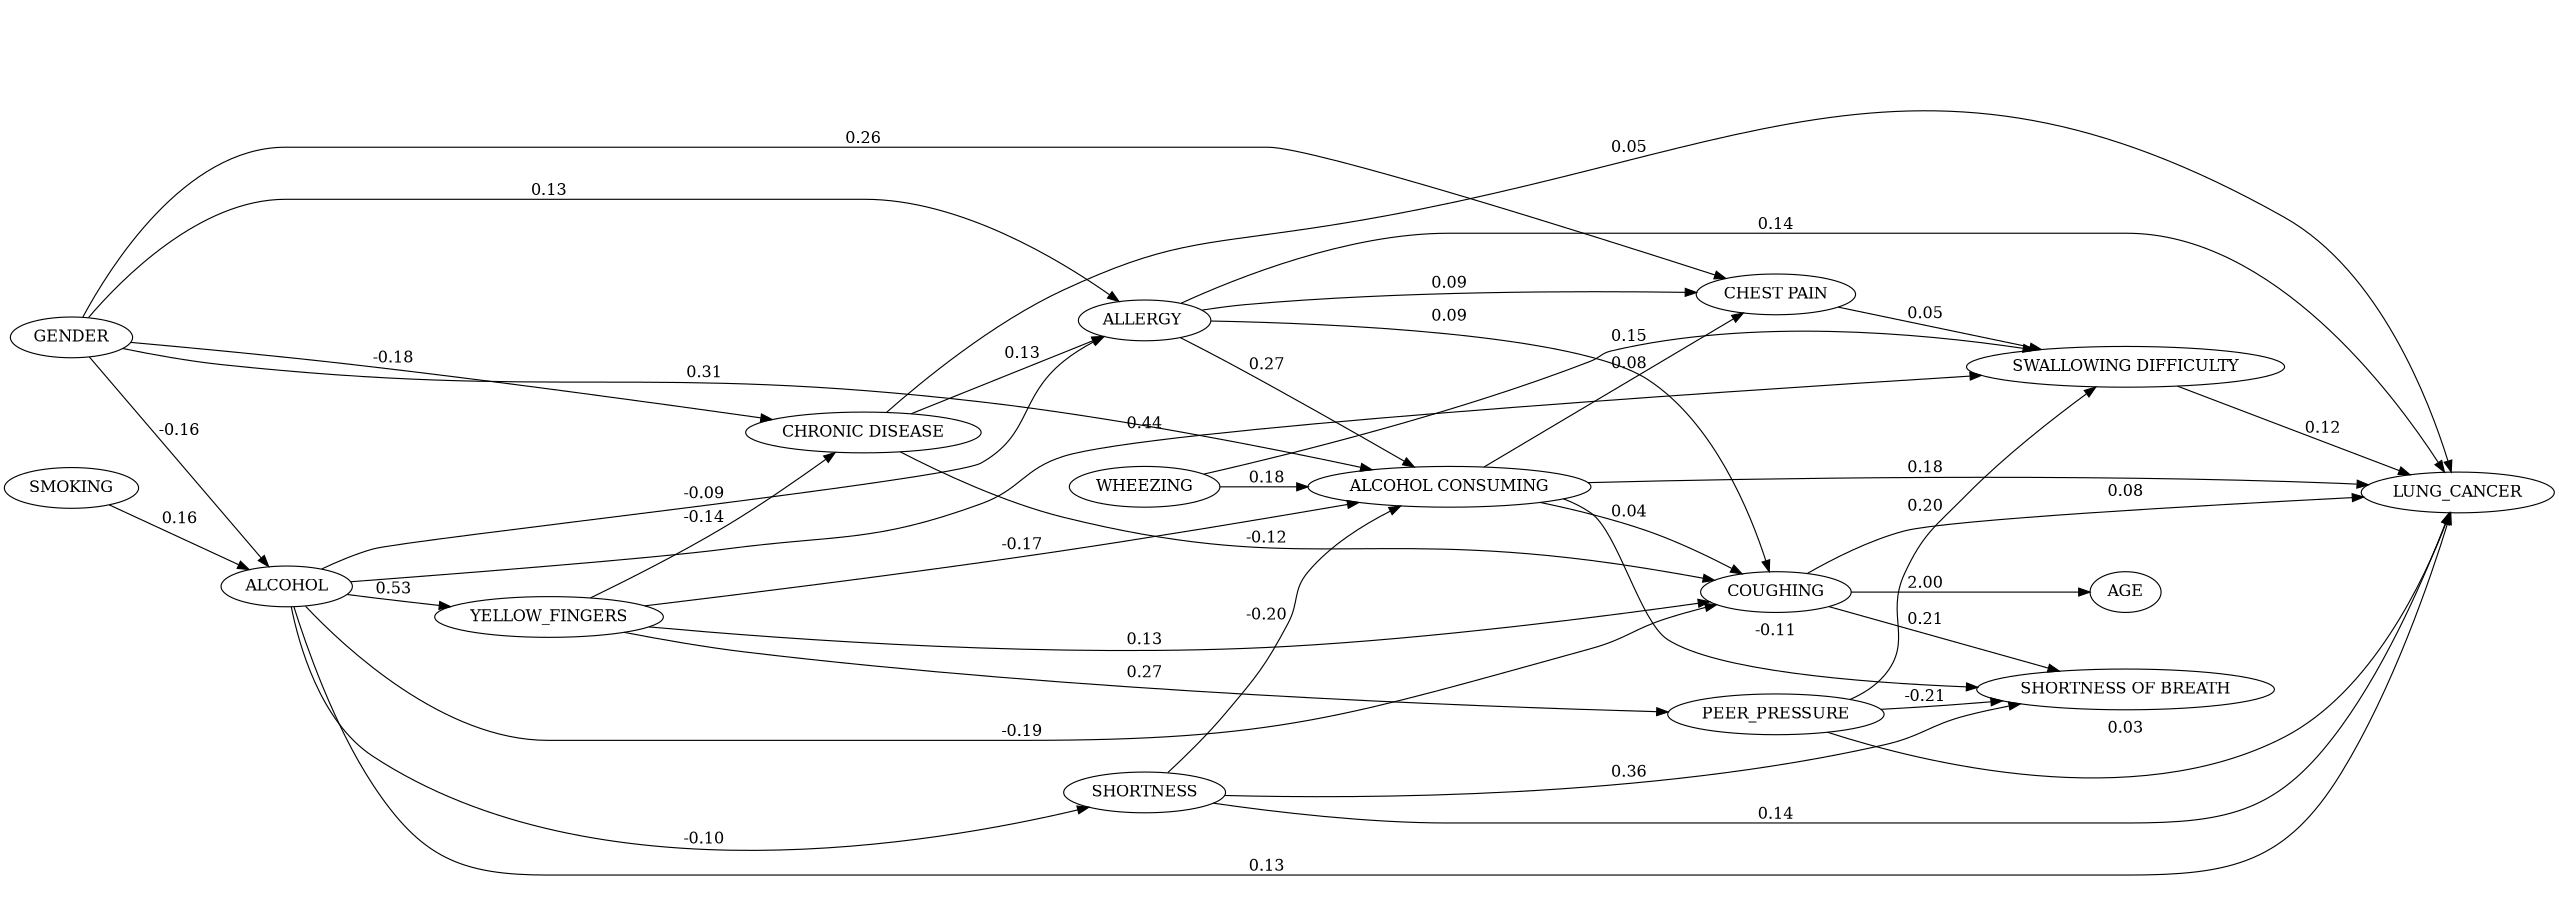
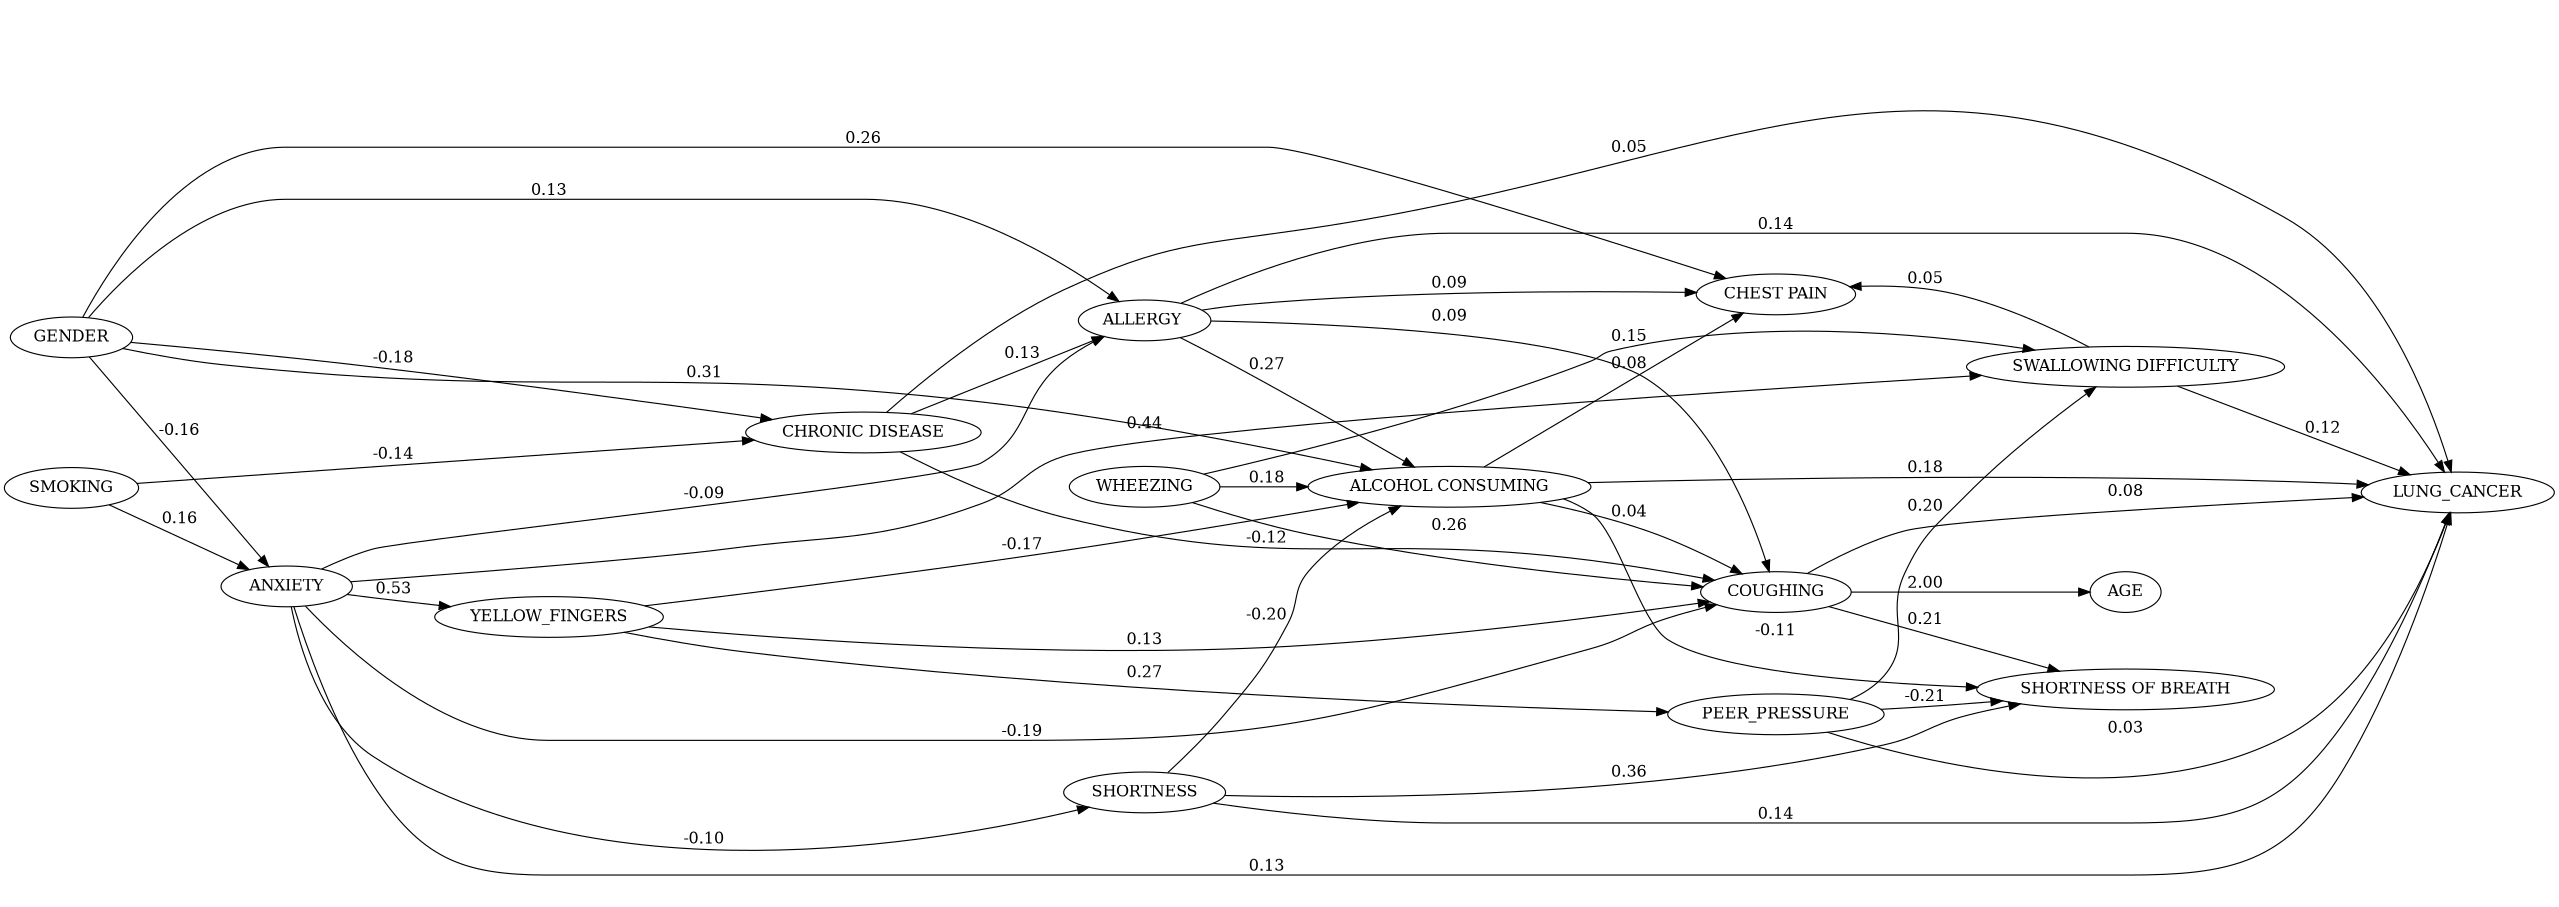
edge "CHEST PAIN" -> "SWALLOWING DIFFICULTY": reversed
edge "YELLOW_FINGERS" -> "CHRONIC DISEASE": now "SMOKING" -> "CHRONIC DISEASE"
edge "WHEEZING" -> "COUGHING": added, label "0.26"
node "ALCOHOL": label "ALCOHOL" -> "ANXIETY"
